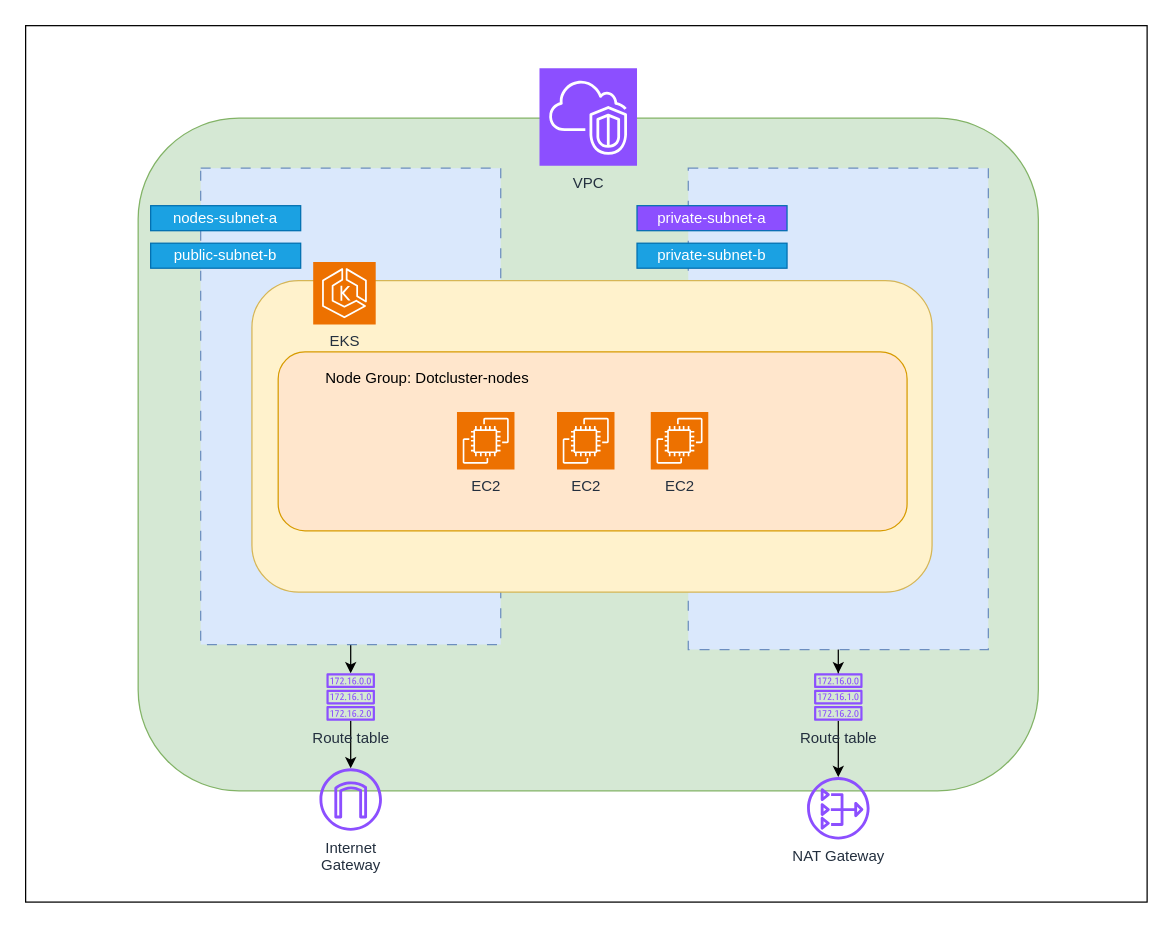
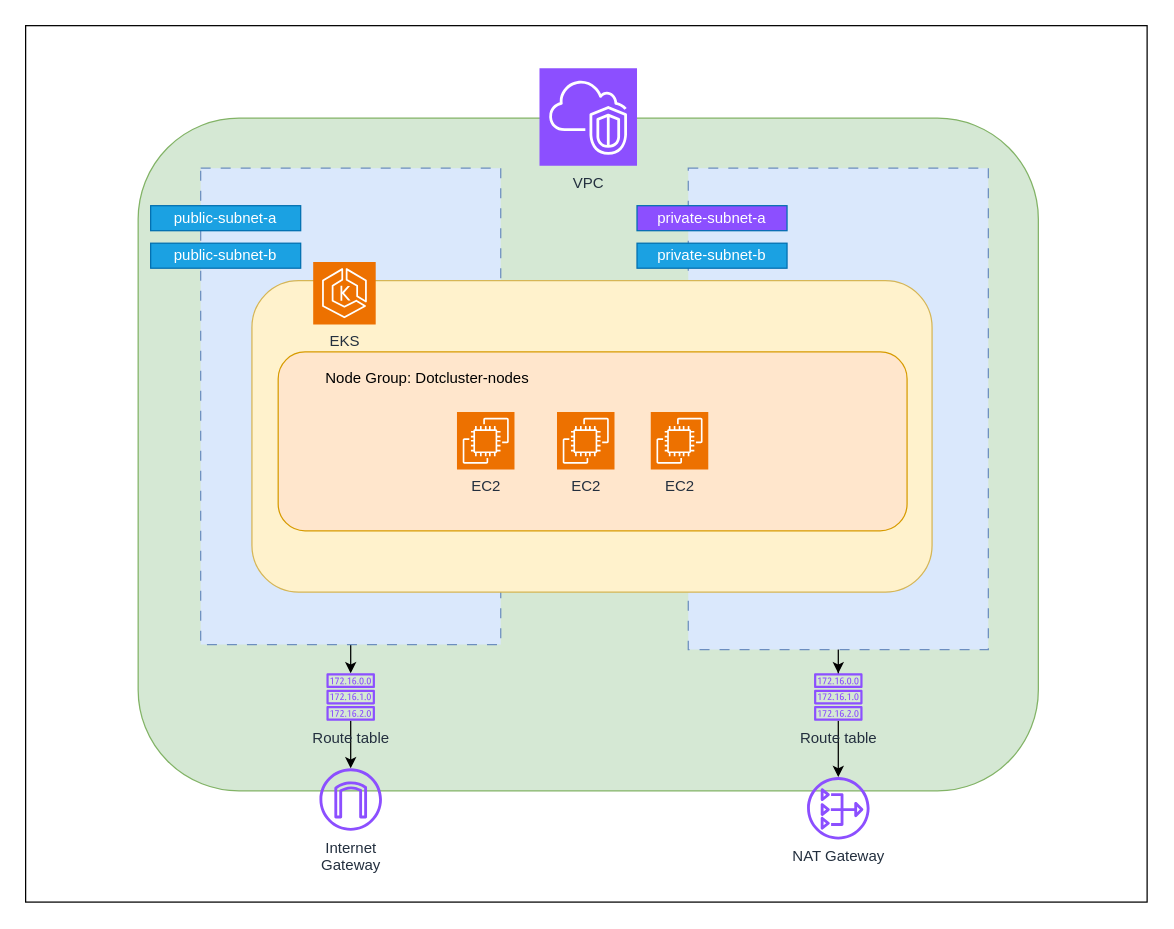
node "nodes-subnet-a": label "nodes-subnet-a" -> "public-subnet-a"
